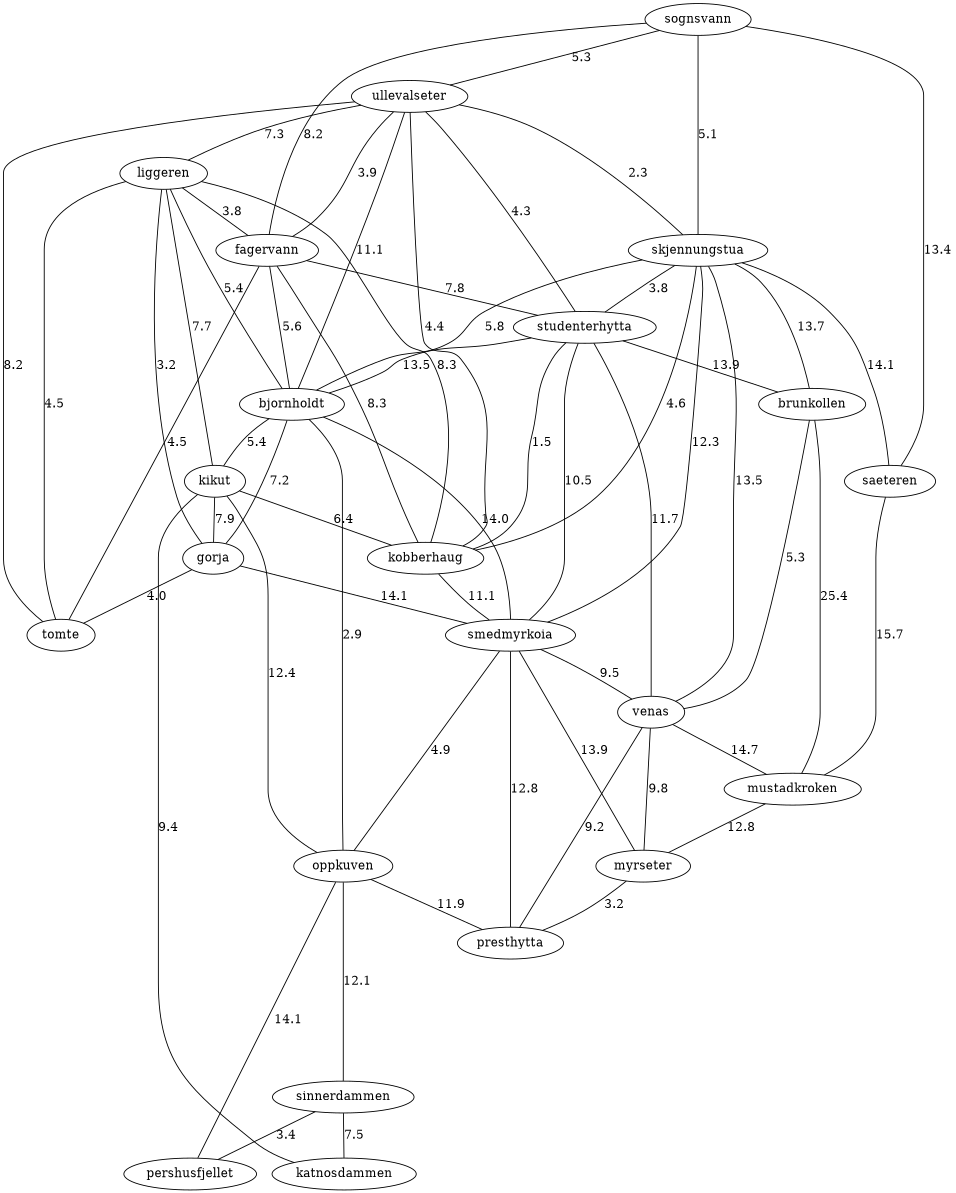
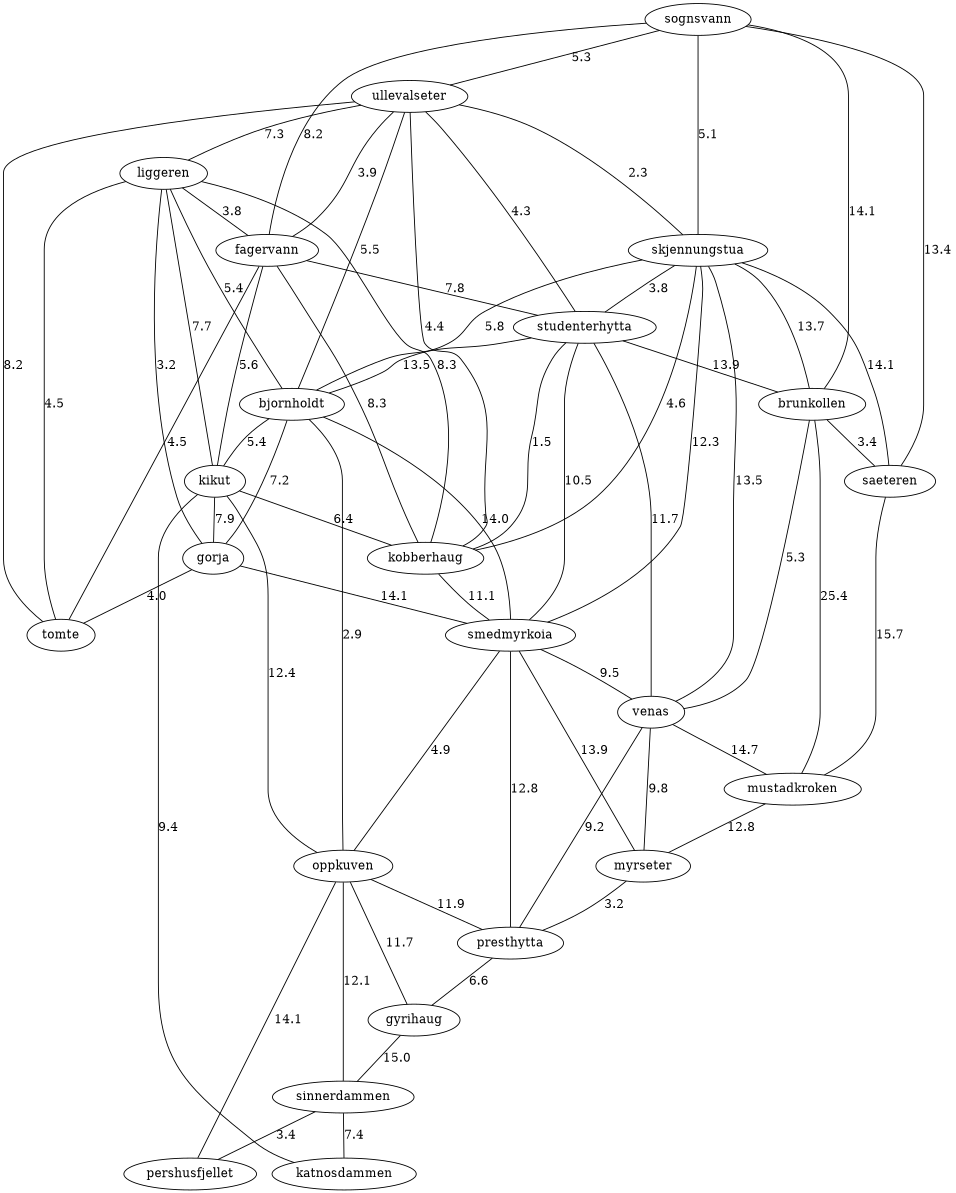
edge "sognsvann" -- "brunkollen": added, label "14.1"
edge "ullevalseter" -- "bjornholdt": label "11.1" -> "5.5"
edge "fagervann" -- "bjornholdt": now "fagervann" -- "kikut"
edge "brunkollen" -- "saeteren": added, label "3.4"
node "gyrihaug": added
edge "sinnerdammen" -- "katnosdammen": label "7.5" -> "7.4"
